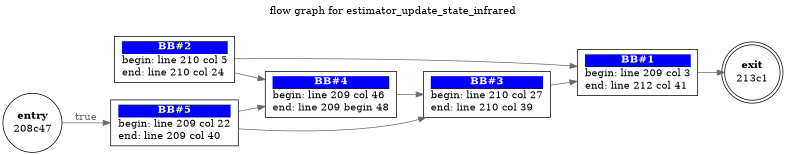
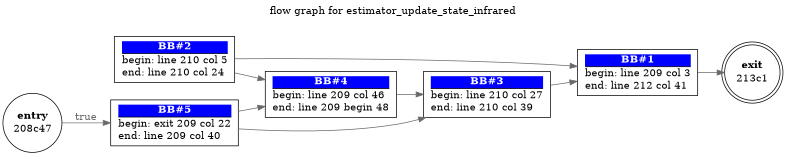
node "BB#5": text "begin: line 209 col 22" -> "begin: exit 209 col 22"
